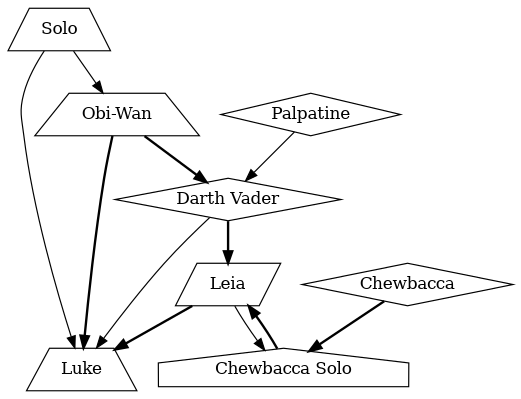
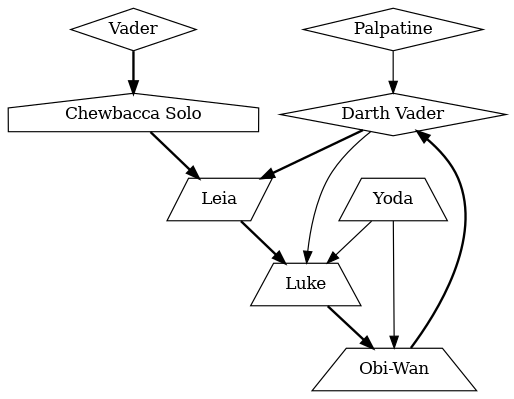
node "Solo": label "Solo" -> "Yoda"
edge "Obi-Wan" -> "Luke": reversed
node "Chewbacca": label "Chewbacca" -> "Vader"
edge "Leia" -> "Chewbacca Solo": removed
